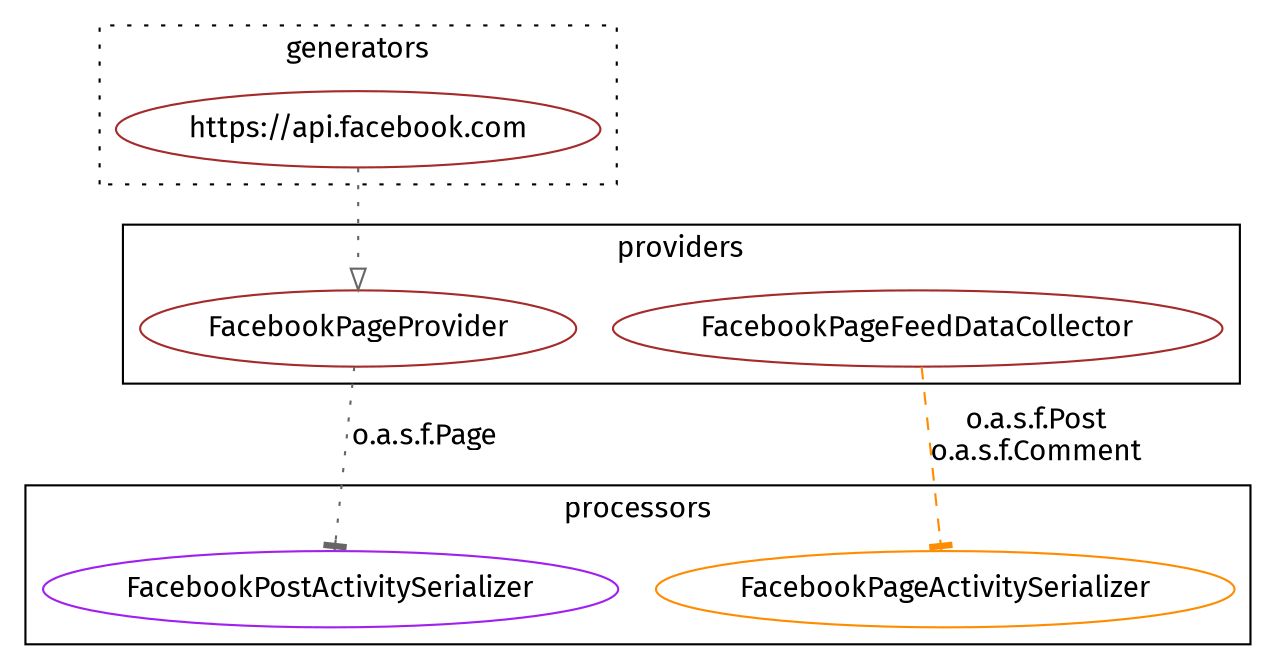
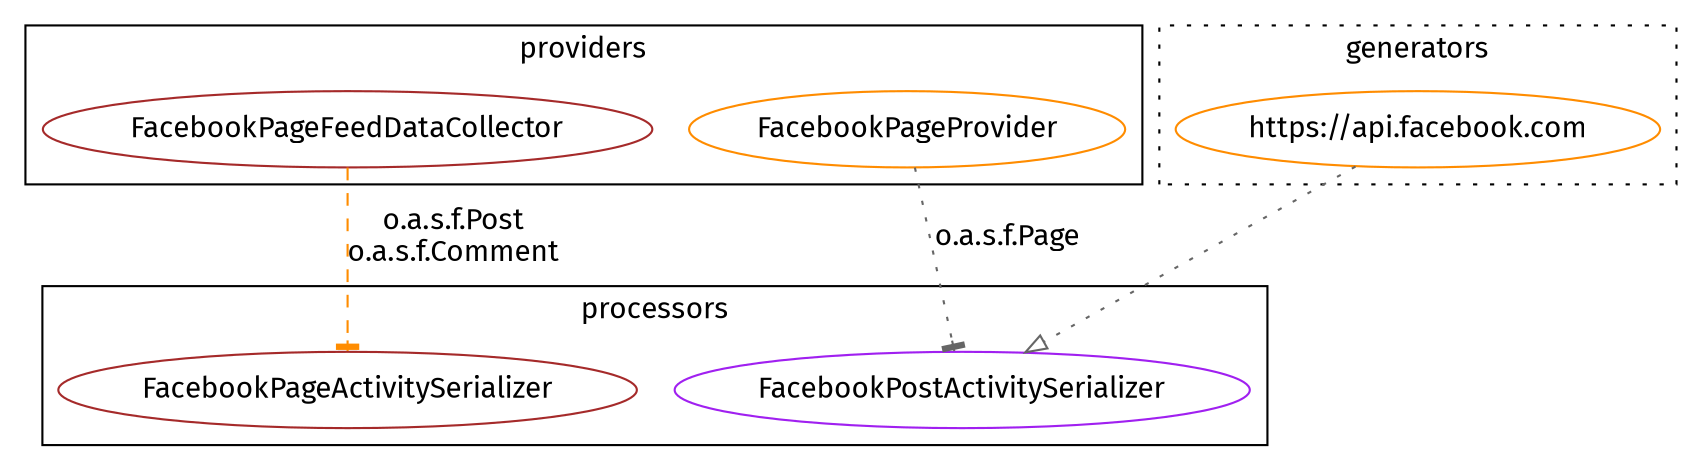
node "https://api.facebook.com": color brown -> darkorange
edge "https://api.facebook.com" -> "FacebookPageProvider": now "https://api.facebook.com" -> "FacebookPostActivitySerializer"
node "FacebookPageProvider": color brown -> darkorange
node "FacebookPageActivitySerializer": color darkorange -> brown
